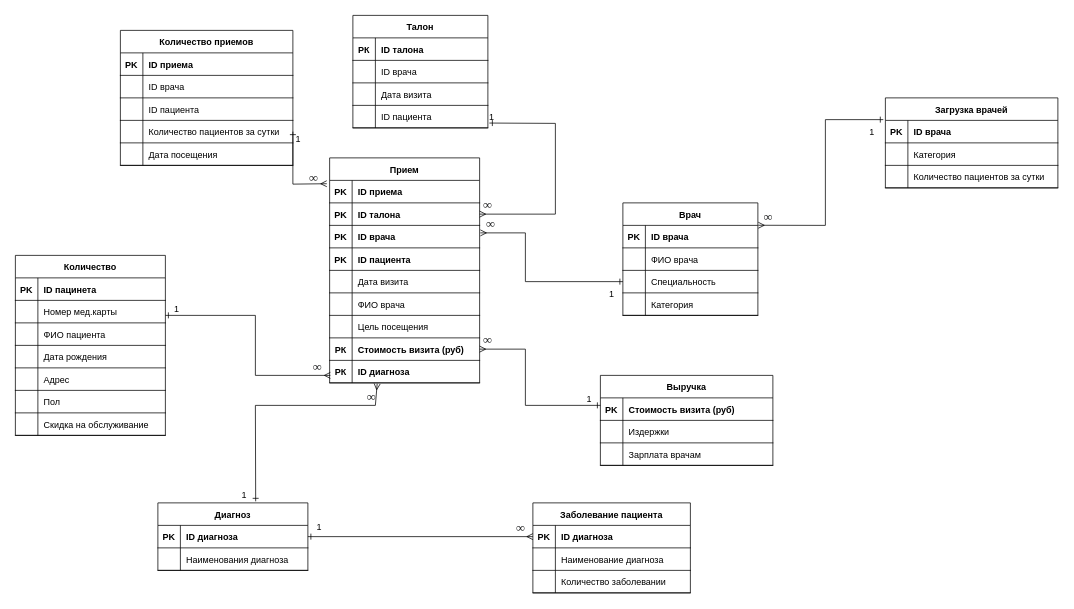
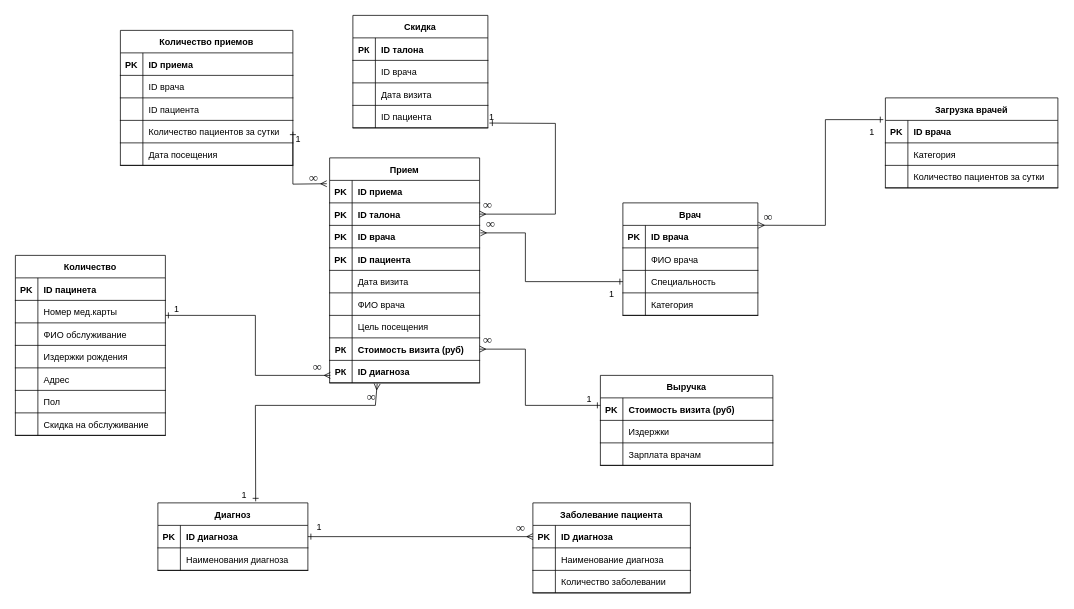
node "Талон": label "Талон" -> "Скидка"
node "ФИО пациента": label "ФИО пациента" -> "ФИО обслуживание"
node "Дата рождения": label "Дата рождения" -> "Издержки рождения"
